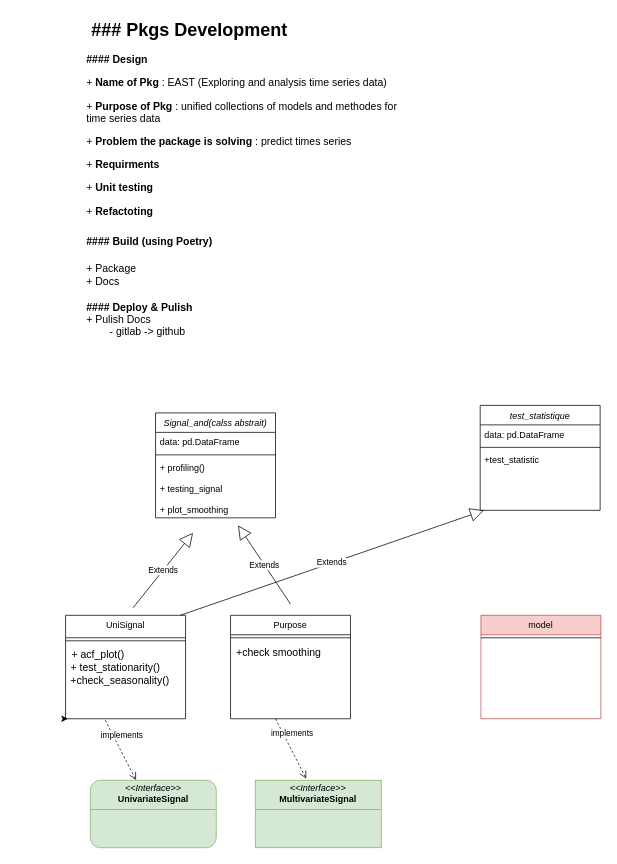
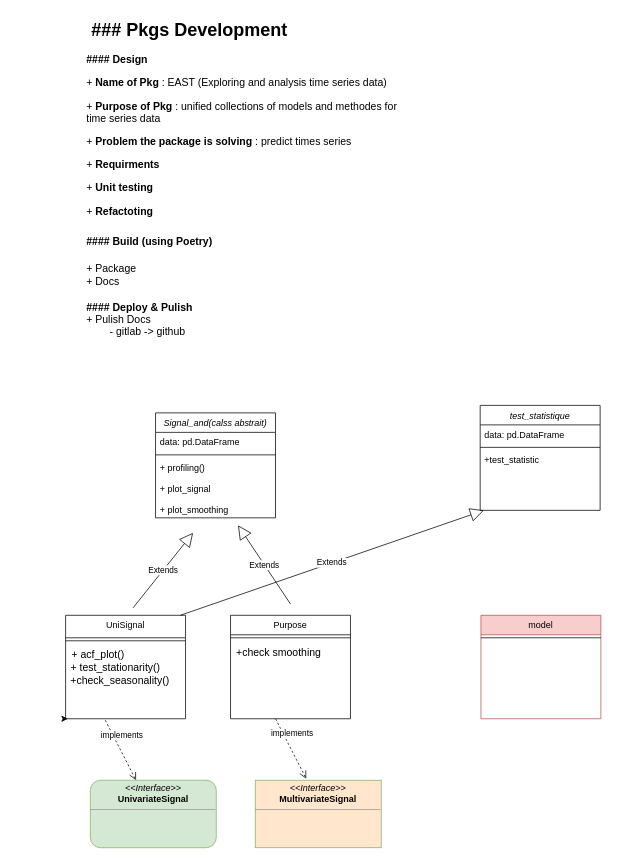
node "+ profiling() + testing_signal + plot_smoothing": label "+ profiling() + testing_signal + plot_smoothing" -> "+ profiling() + plot_signal + plot_smoothing"
node "<<Interface>> MultivariateSignal": fillcolor #d5e8d4 -> #ffe6cc
